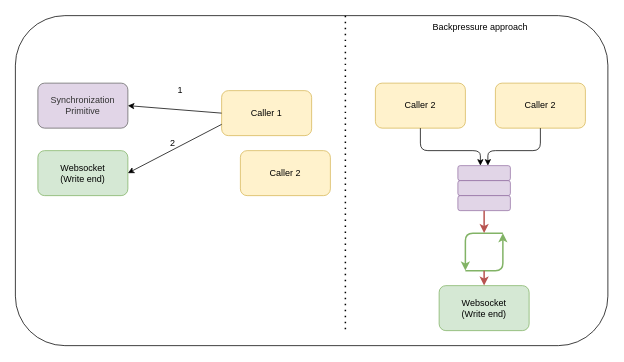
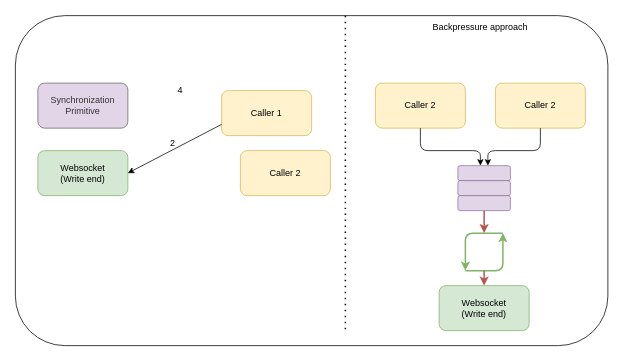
node "1": label "1" -> "4"
edge "Caller 1" -> "Synchronization Primitive": removed
